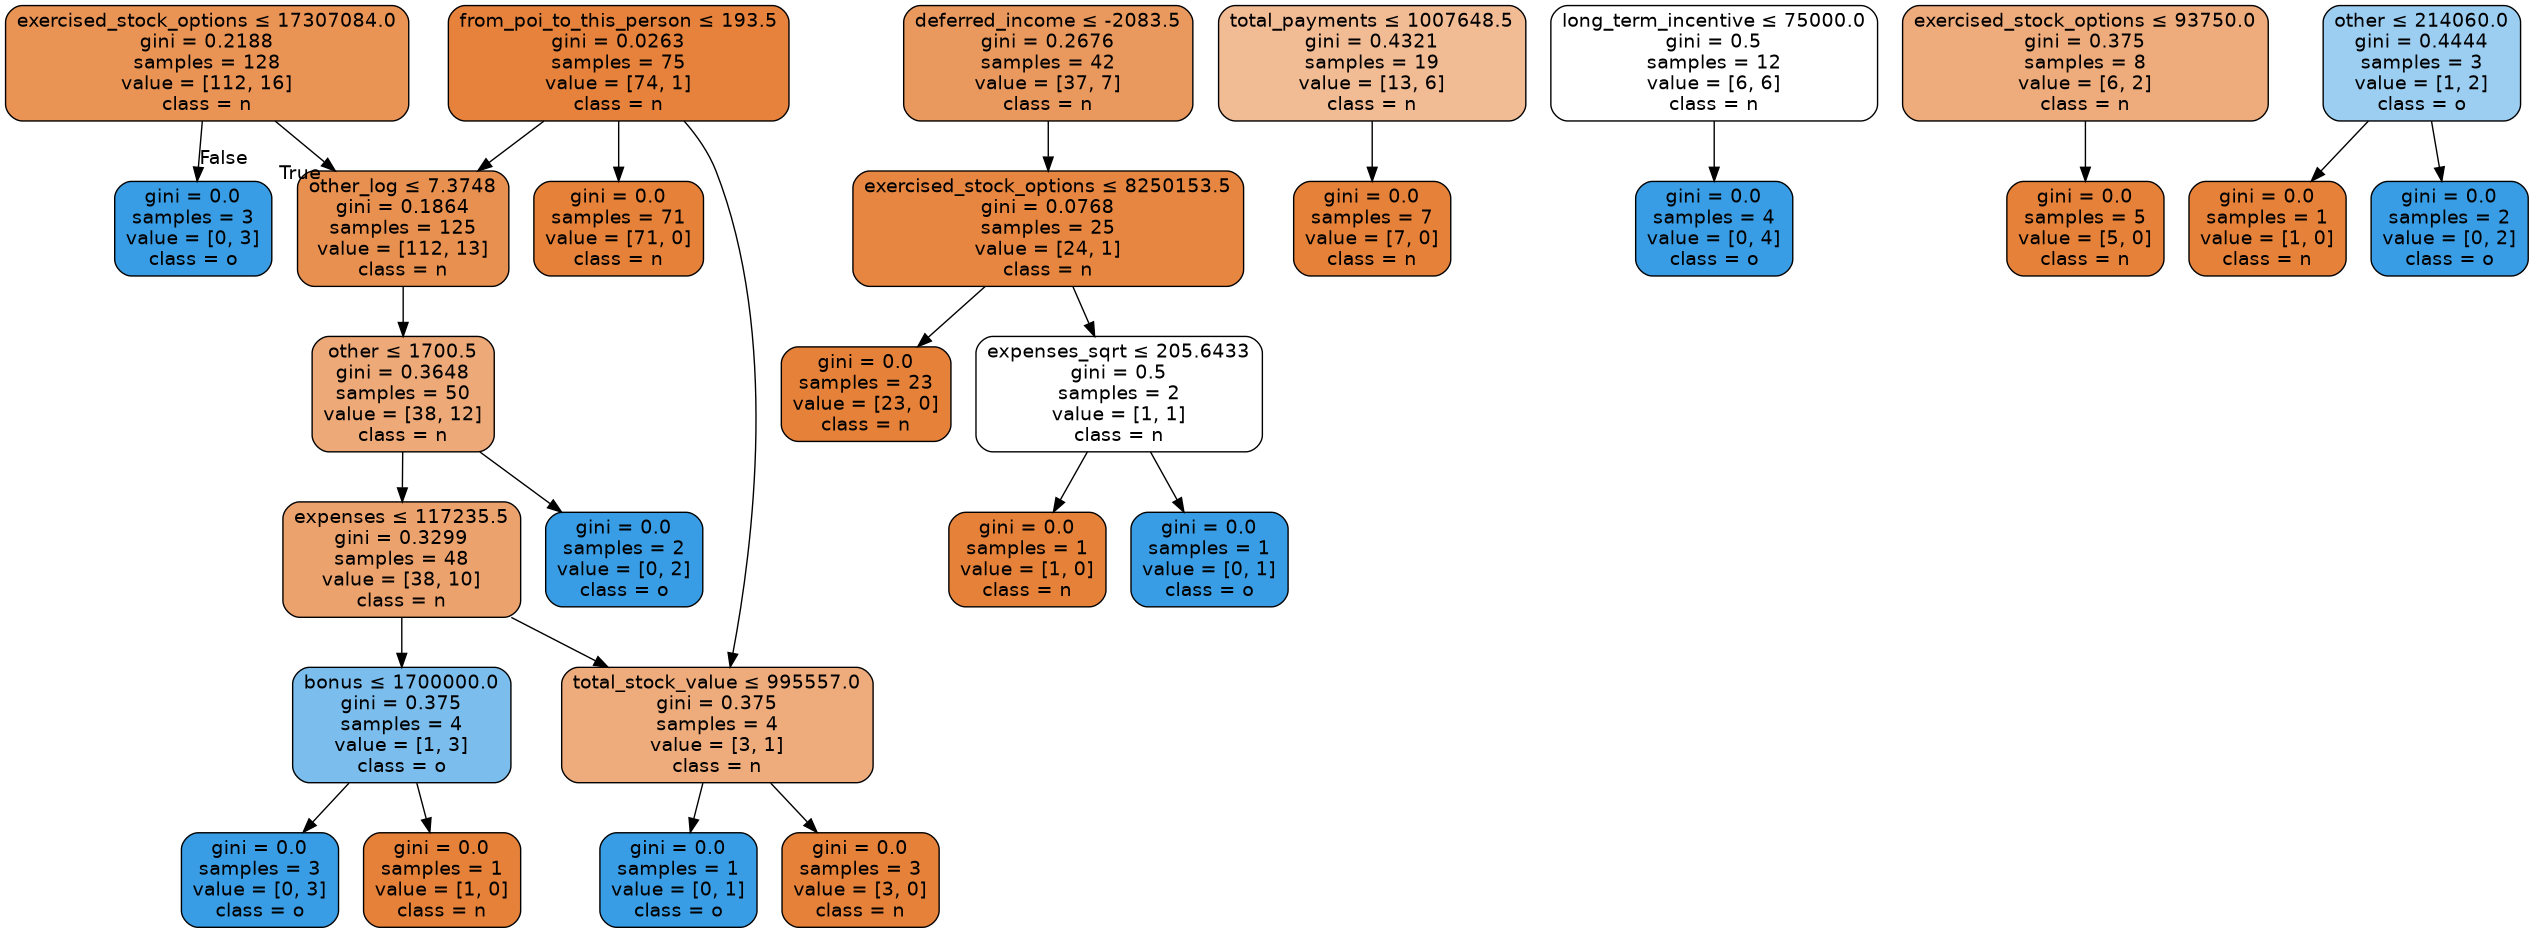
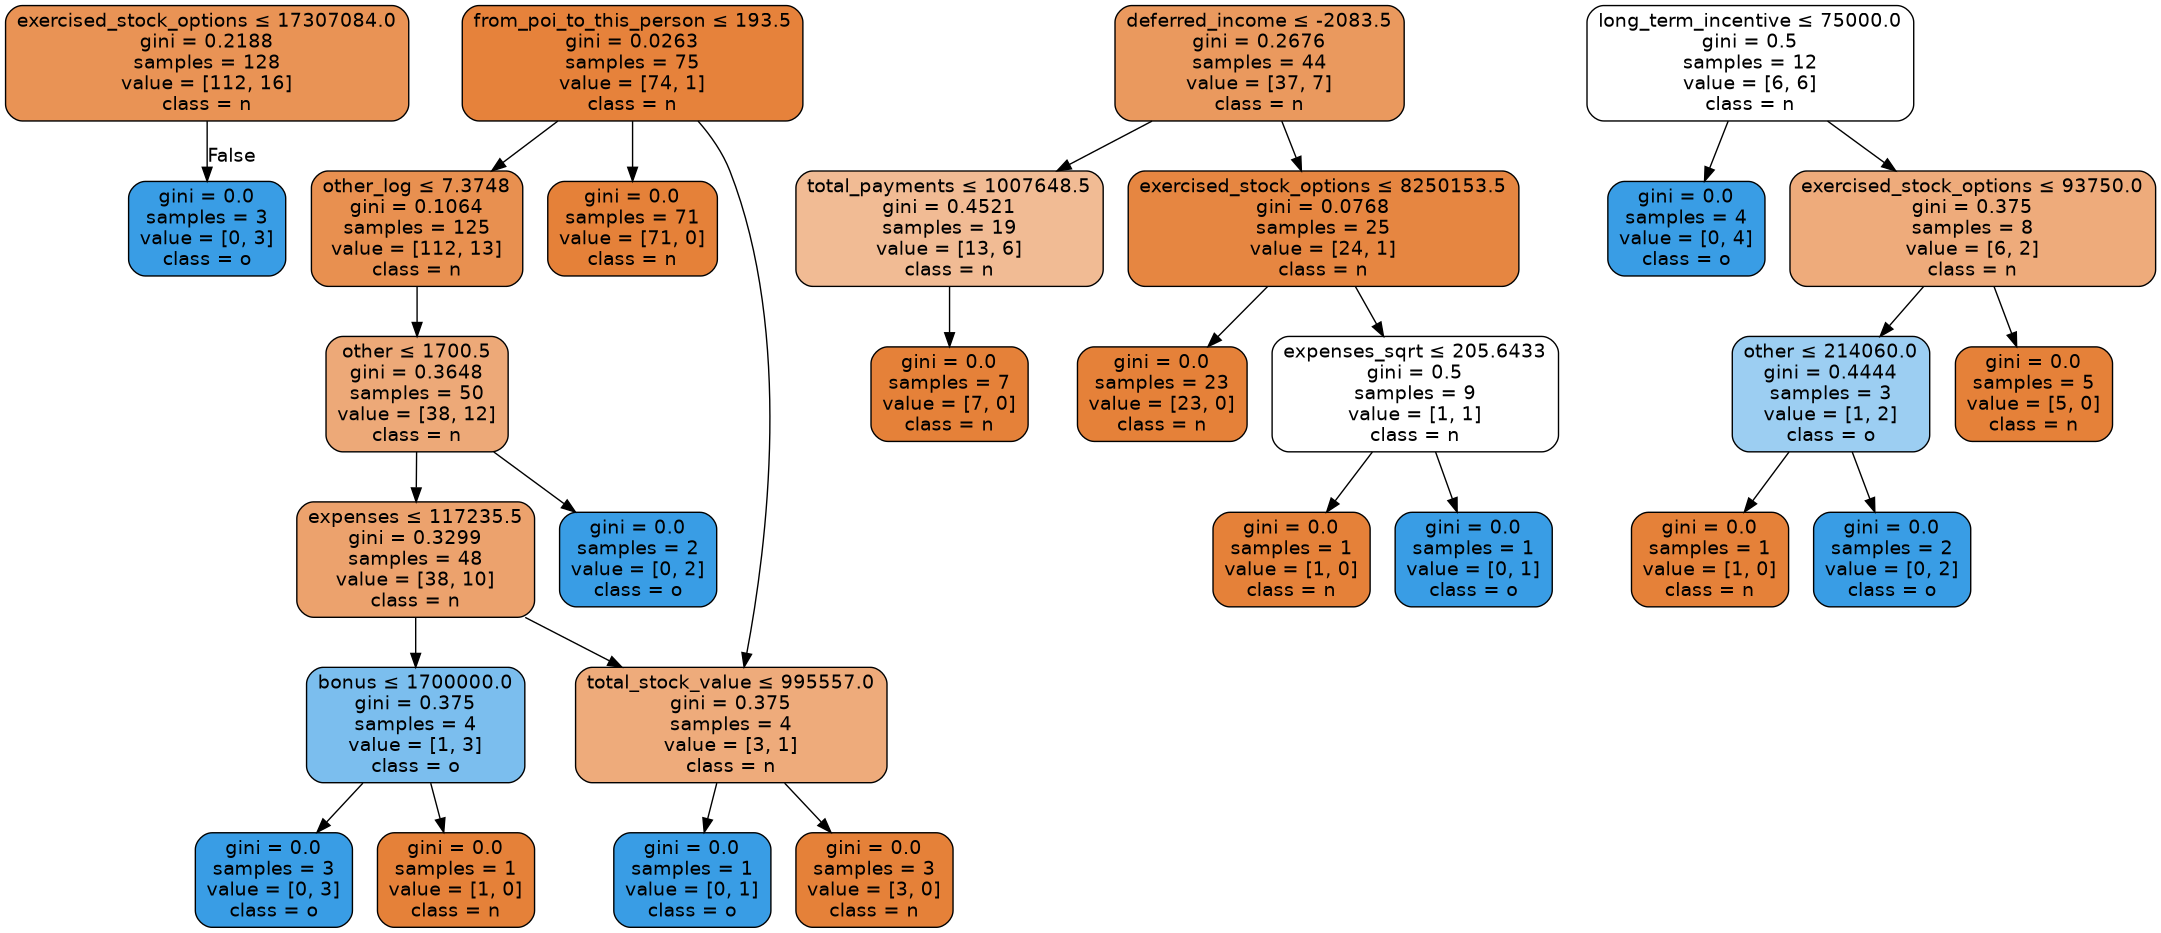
node "total_payments ≤ 1007648.5": text "gini = 0.4321" -> "gini = 0.4521"
node "deferred_income ≤ -2083.5": text "samples = 42" -> "samples = 44"
edge "exercised_stock_options ≤ 17307084.0" -> "other_log ≤ 7.3748": removed
edge "long_term_incentive ≤ 75000.0" -> "exercised_stock_options ≤ 93750.0": added
edge "deferred_income ≤ -2083.5" -> "total_payments ≤ 1007648.5": added
node "other_log ≤ 7.3748": text "gini = 0.1864" -> "gini = 0.1064"
edge "exercised_stock_options ≤ 93750.0" -> "other ≤ 214060.0": added
node "expenses_sqrt ≤ 205.6433": text "samples = 2" -> "samples = 9"
